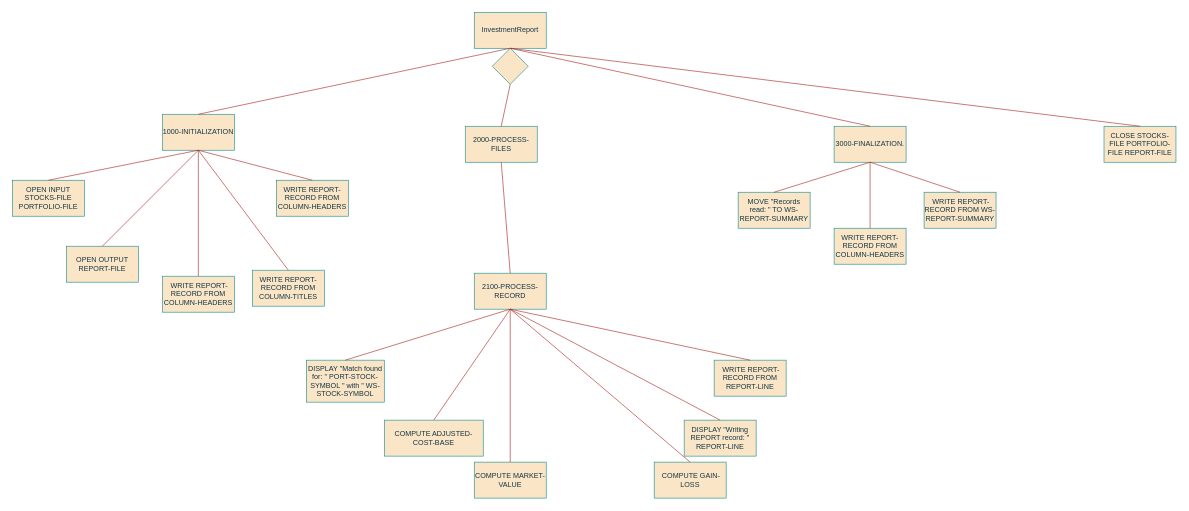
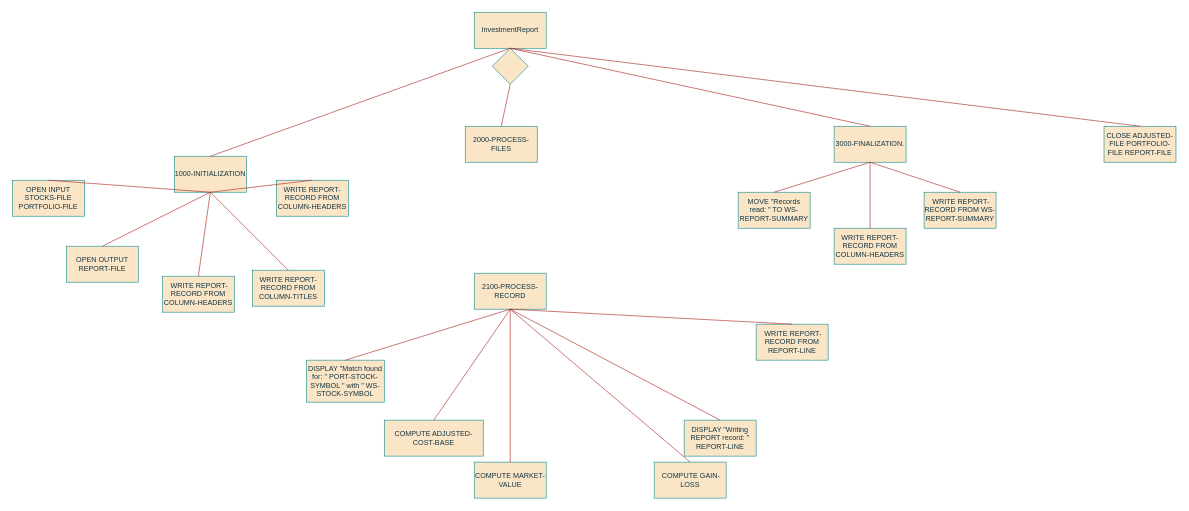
node "1000-INITIALIZATION": moved (198, 132) -> (210, 174)
node "CLOSE STOCKS-FILE PORTFOLIO-FILE REPORT-FILE": label "CLOSE STOCKS-FILE PORTFOLIO-FILE REPORT-FILE" -> "CLOSE ADJUSTED-FILE PORTFOLIO-FILE REPORT-FILE"
edge "2000-PROCESS-FILES" -- "2100-PROCESS-RECORD": removed
node "WRITE REPORT-RECORD FROM REPORT-LINE": moved (750, 378) -> (792, 342)
